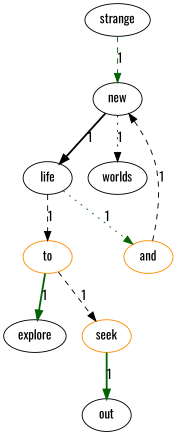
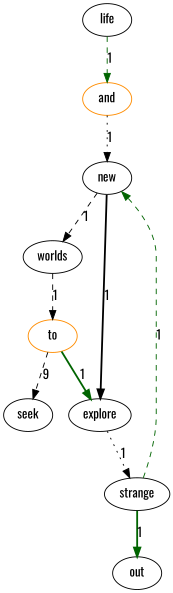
edge "new" -> "worlds": style dotted -> dashed
edge "new" -> "life": now "new" -> "explore"
edge "and" -> "new": style dashed -> dotted
edge "life" -> "to": now "worlds" -> "to"
edge "life" -> "and": style dotted -> dashed
edge "to" -> "seek": label "1" -> "9"
node "seek": color darkorange -> black
edge "seek" -> "out": now "strange" -> "out"
edge "explore" -> "strange": added, label "1"
